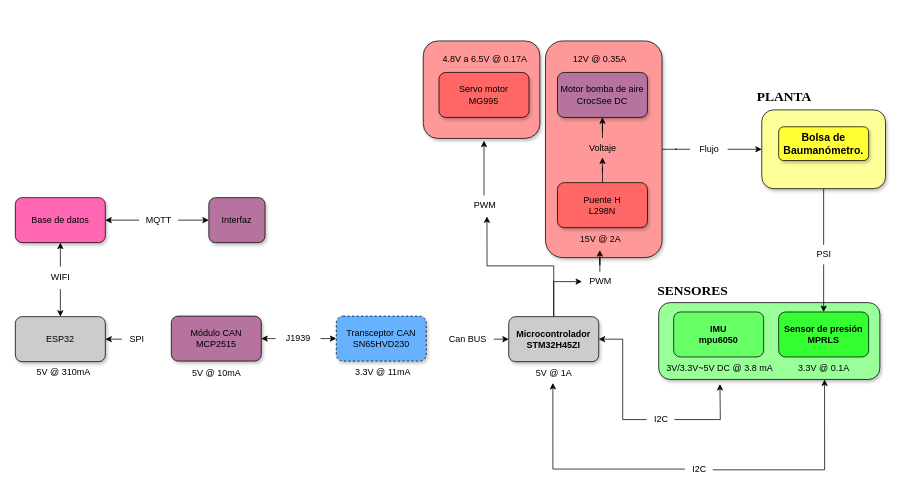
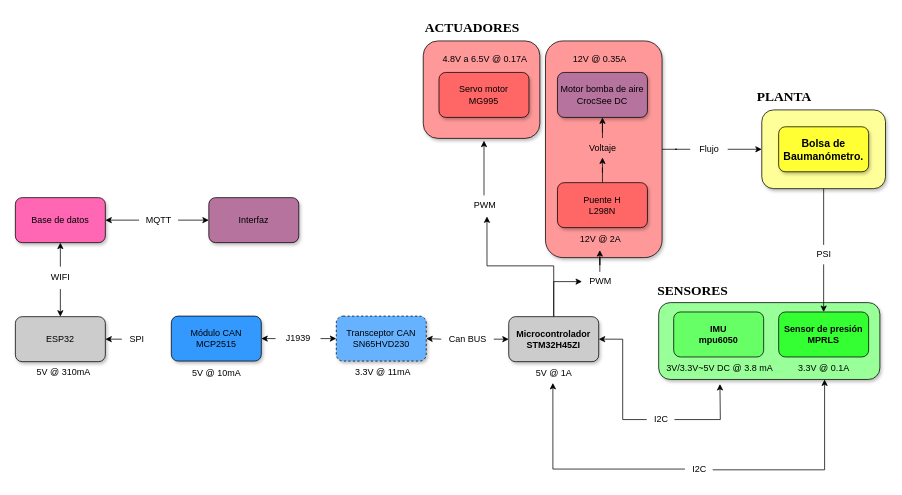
node "ACTUADORES": added
node "Bolsa de Baumanómetro.": size 90x34 -> 90x45
node "Interfaz": size 56x45 -> 90x45
node "15V @ 2A": label "15V @ 2A" -> "12V @ 2A"
node "Módulo CAN MCP2515": fillcolor #b5739d -> #3399ff
edge "Can BUS" -> "Transceptor CAN SN65HVD230": added
